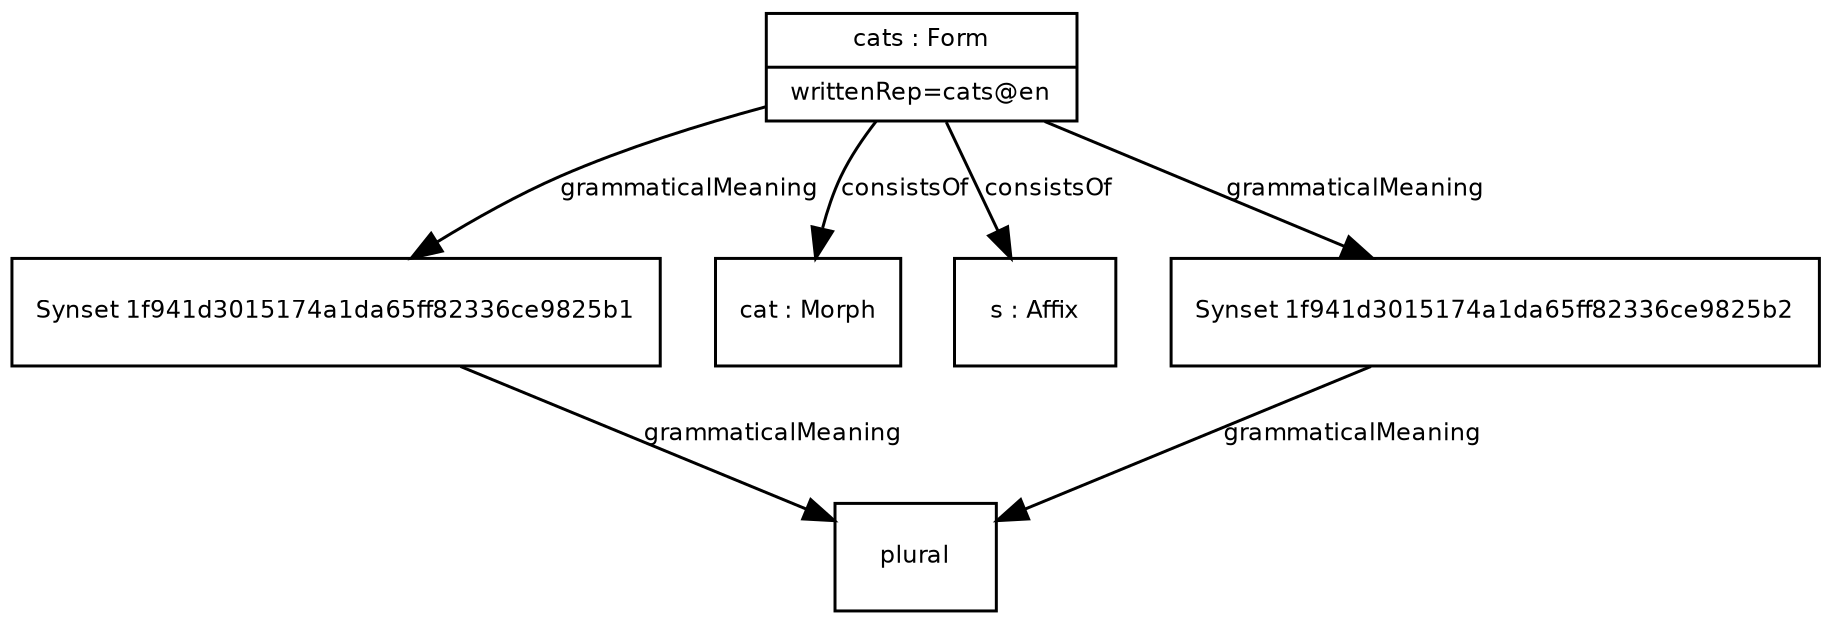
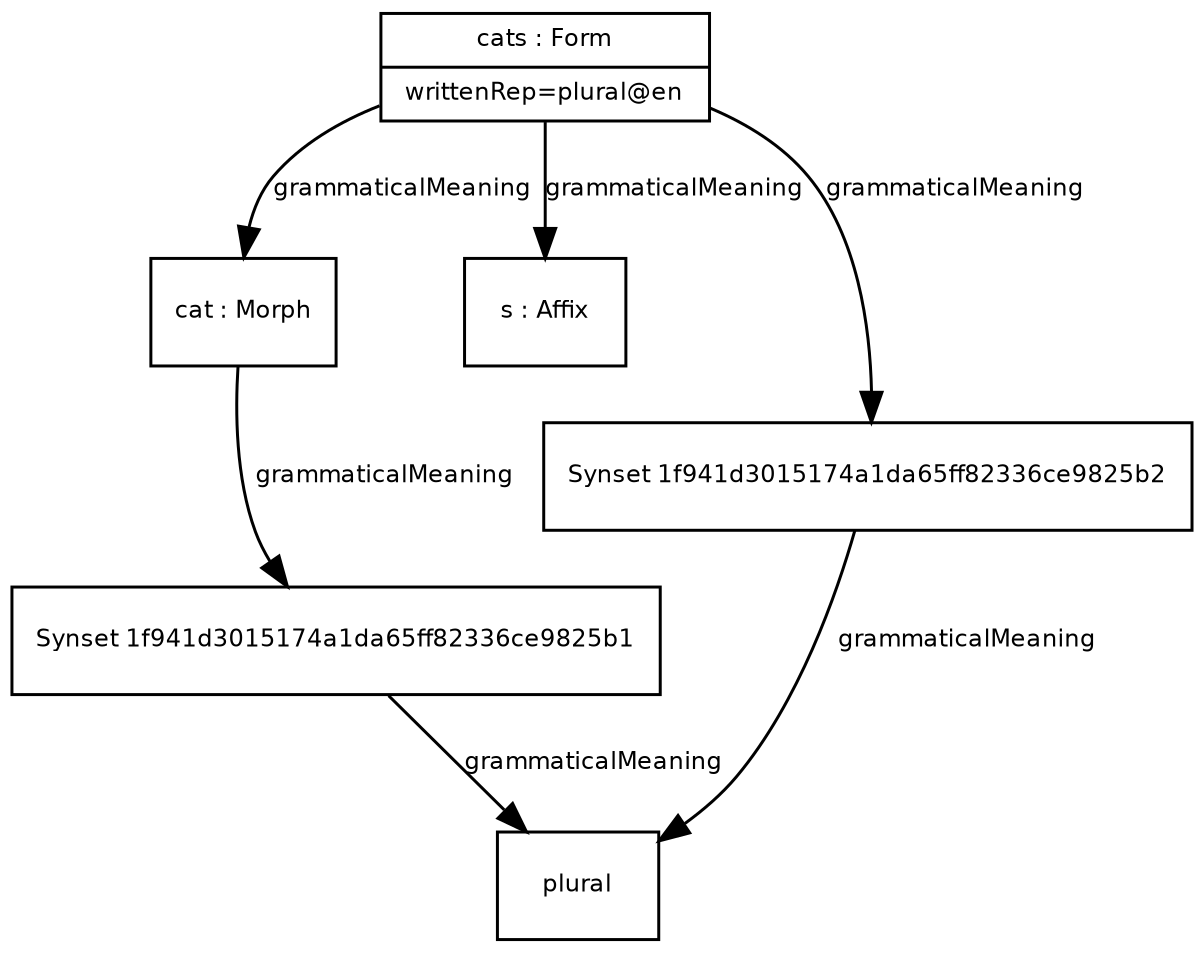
node "cats : Form": text "writtenRep=cats@en" -> "writtenRep=plural@en"
edge "cats : Form" -> "Synset 1f941d3015174a1da65ff82336ce9825b1": now "cat : Morph" -> "Synset 1f941d3015174a1da65ff82336ce9825b1"
edge "cats : Form" -> "cat : Morph": label "consistsOf" -> "grammaticalMeaning"
edge "cats : Form" -> "s : Affix": label "consistsOf" -> "grammaticalMeaning"
